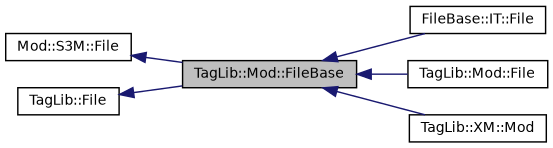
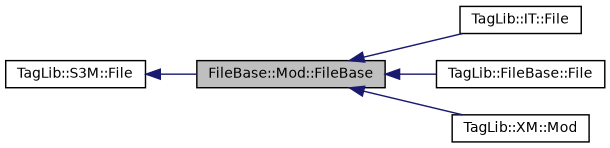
node "FileBase::IT::File": label "FileBase::IT::File" -> "TagLib::IT::File"
node "Mod::S3M::File": label "Mod::S3M::File" -> "TagLib::S3M::File"
node "TagLib::Mod::FileBase": label "TagLib::Mod::FileBase" -> "FileBase::Mod::FileBase"
node "TagLib::Mod::File": label "TagLib::Mod::File" -> "TagLib::FileBase::File"
node "TagLib::File": removed
